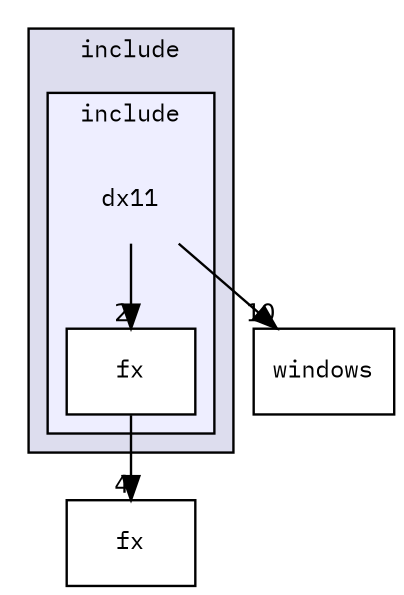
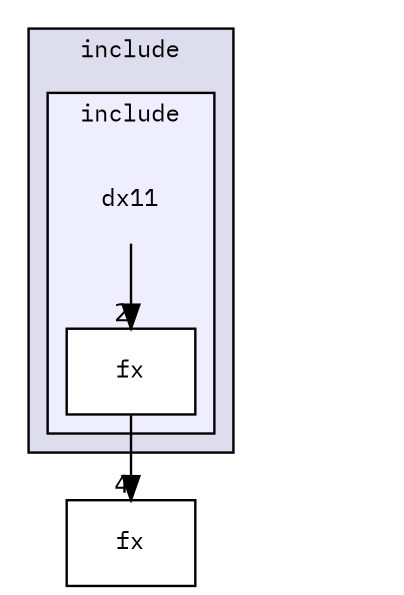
node "windows": removed
